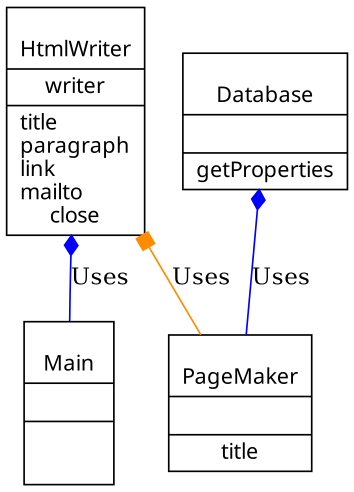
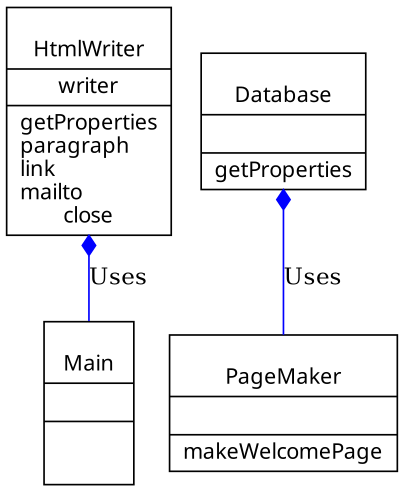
node "HtmlWriter": text "title" -> "getProperties"
edge "PageMaker" -> "HtmlWriter": removed, label "Uses"
node "PageMaker": text "title" -> "makeWelcomePage"
